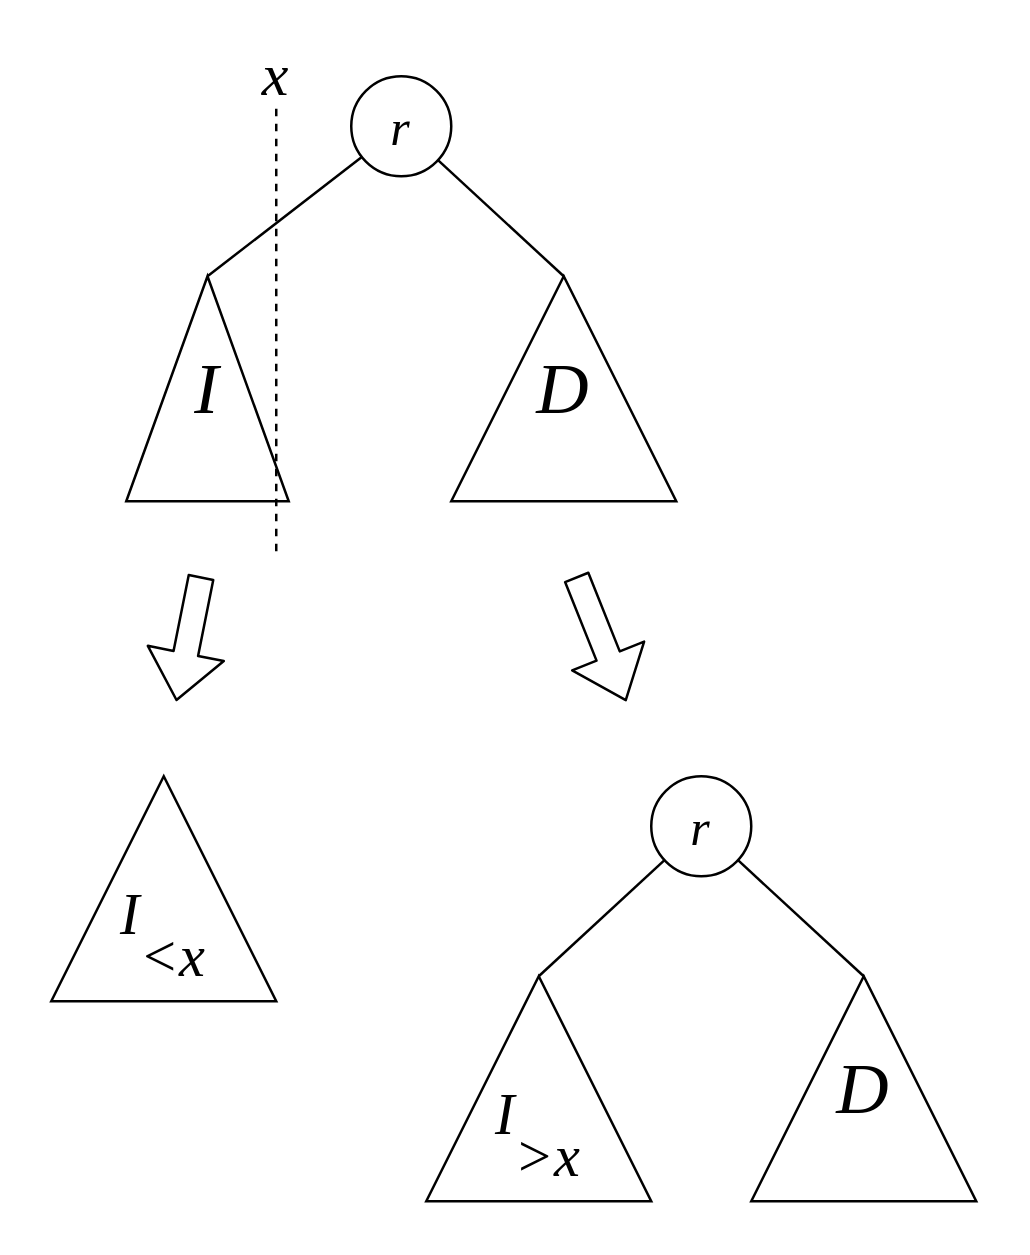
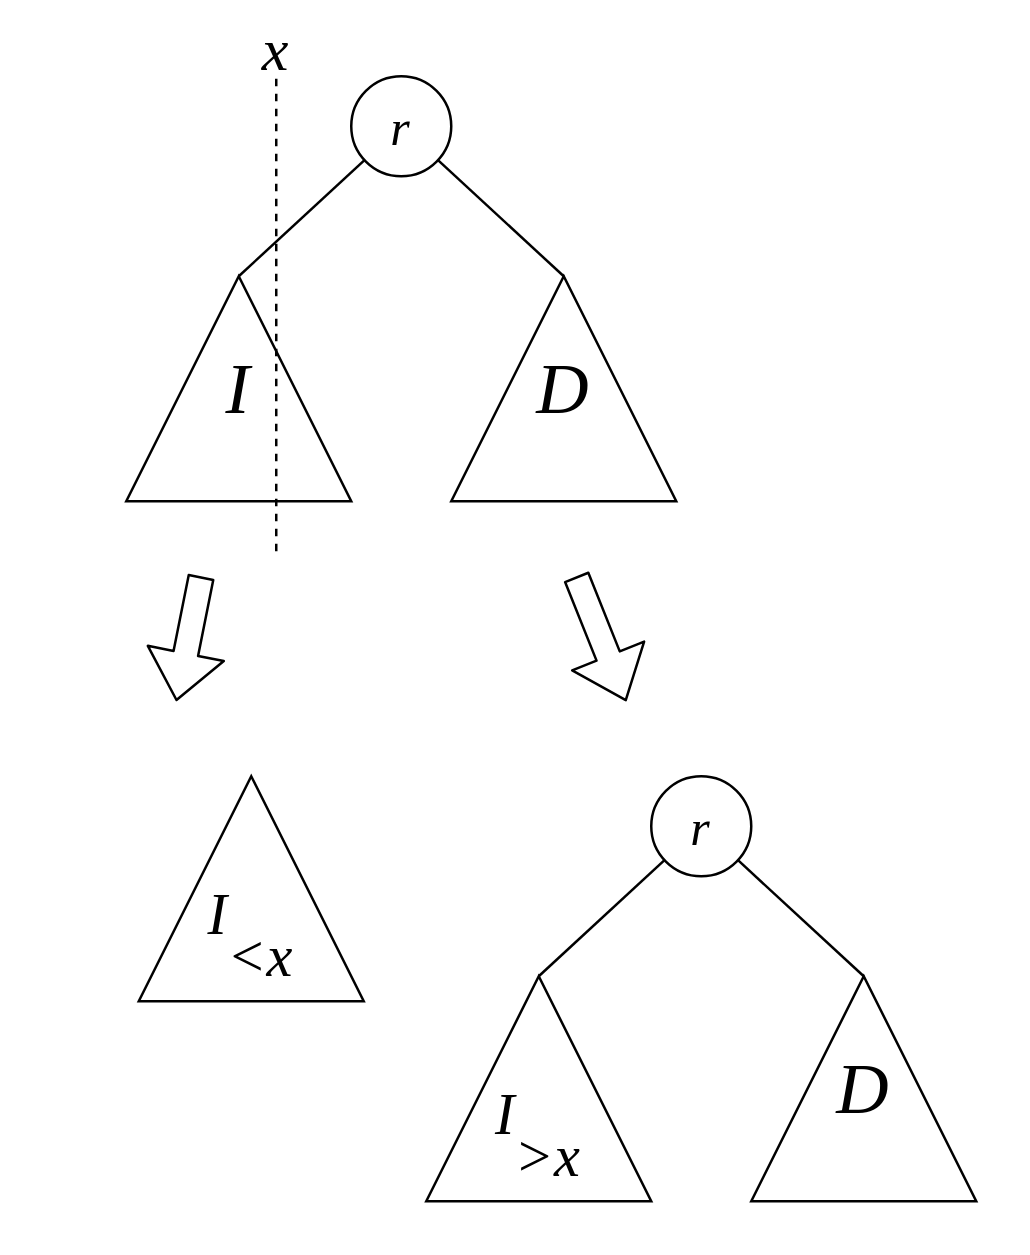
node "x": moved (276, 76) -> (276, 51)
node "I": size 163x225 -> 225x225
node "I<x": moved (164, 889) -> (251, 889)
